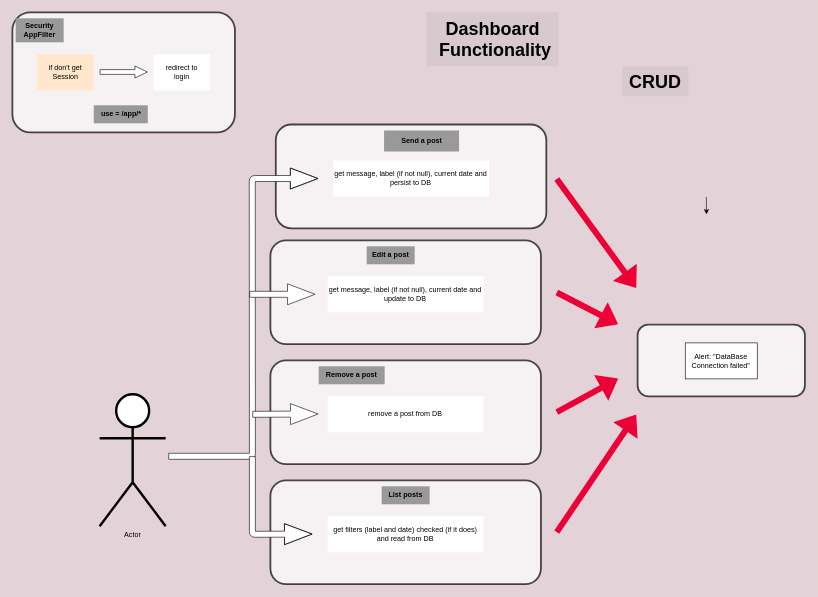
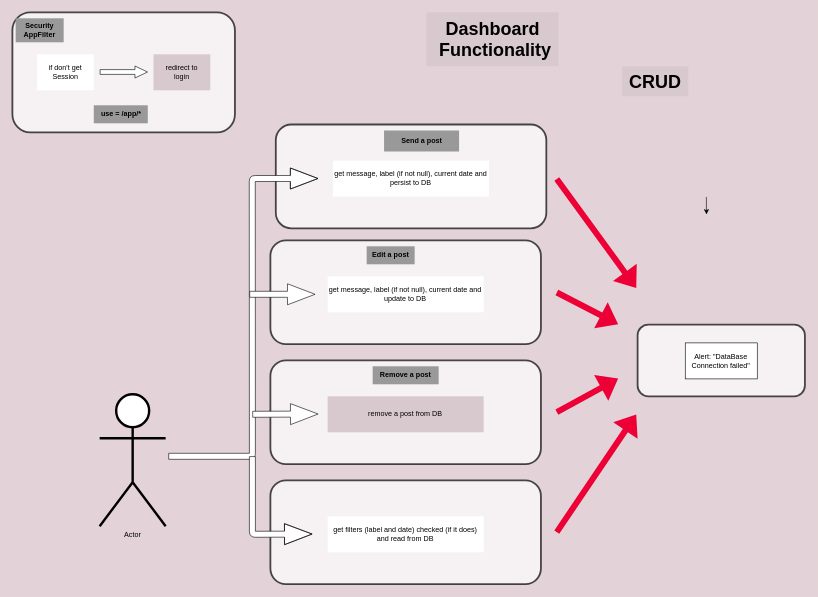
node "if don't get Session": fillcolor #ffe6cc -> #ffffff
node "redirect to login": fillcolor #ffffff -> #d8c9ce
node "Remove a post": moved (352, 375) -> (406, 375)
node "remove a post from DB": fillcolor #ffffff -> #d8c9ce
node "List posts": removed
